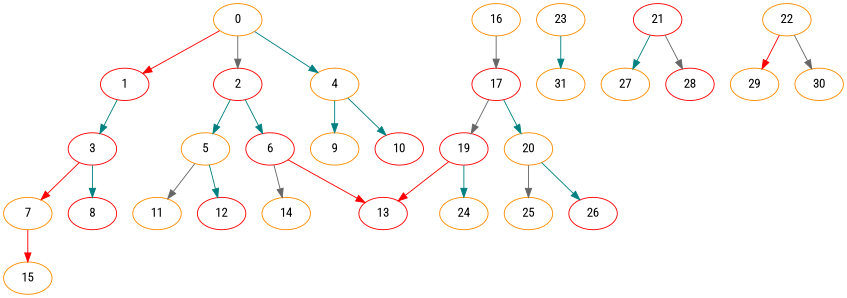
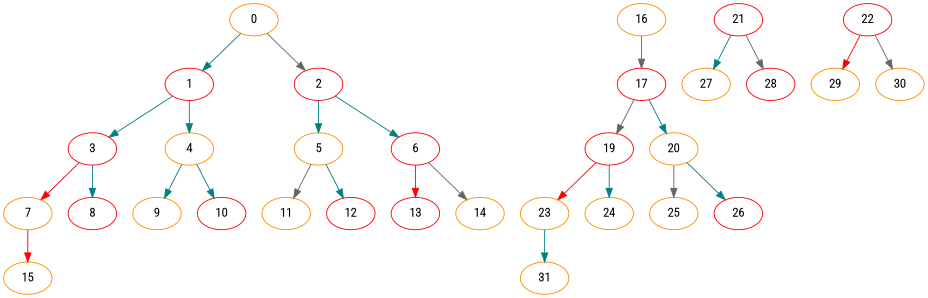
node "22": color darkorange -> red
edge "0" -> "1": color red -> teal
edge "0" -> "4": now "1" -> "4"
edge "19" -> "13": now "19" -> "23"
